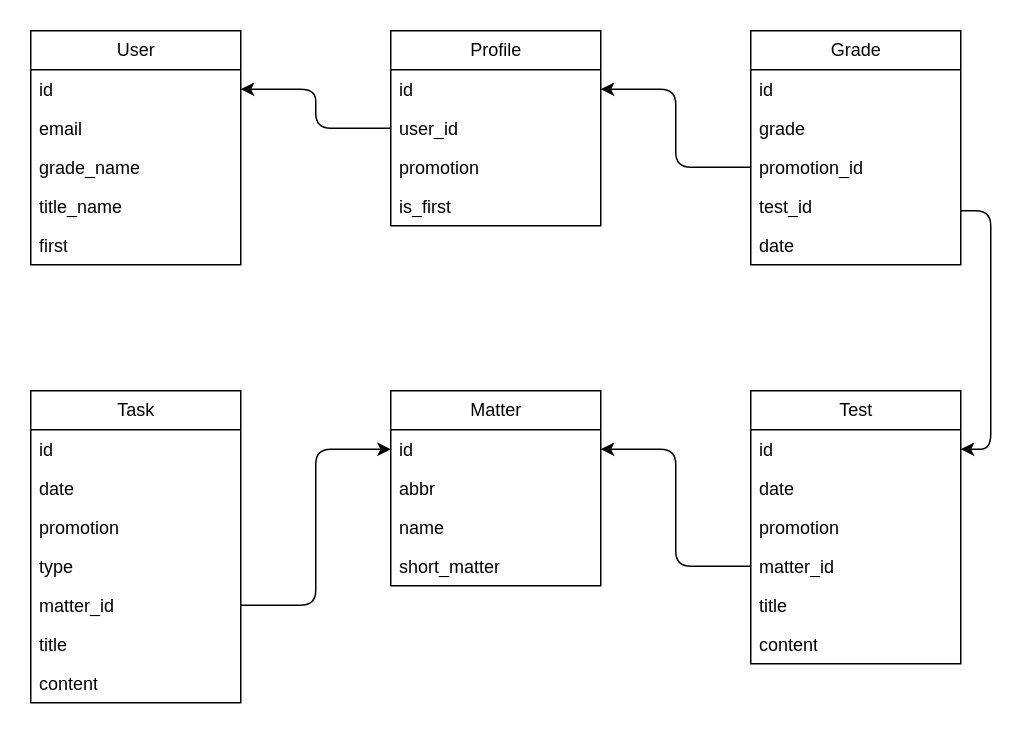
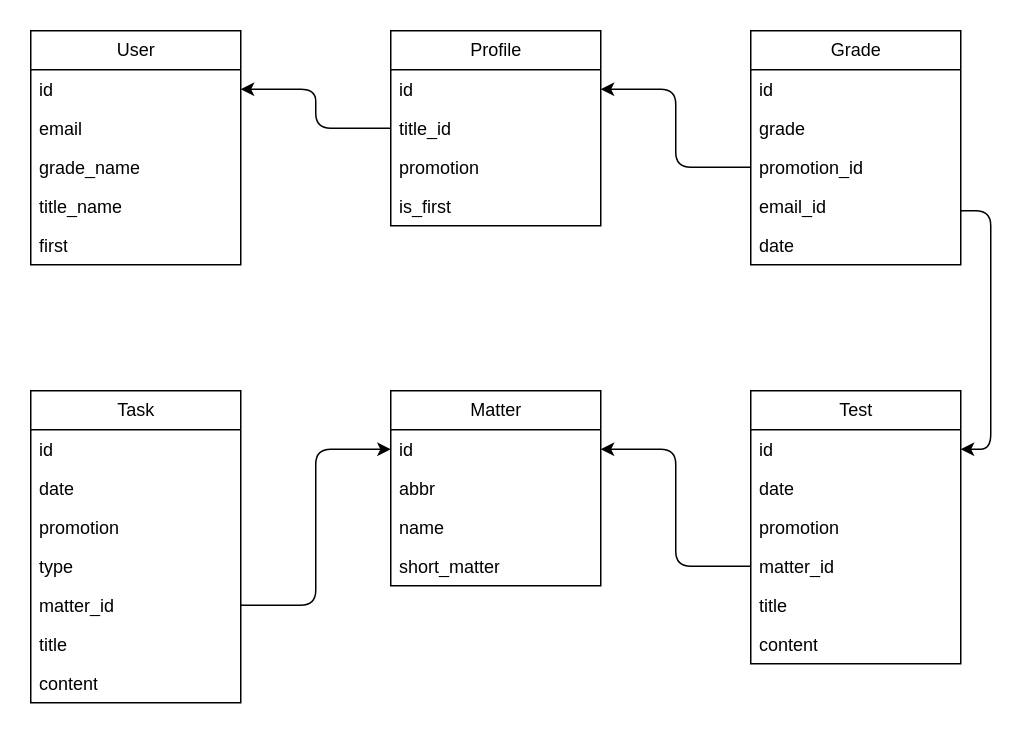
node "user_id": label "user_id" -> "title_id"
node "test_id": label "test_id" -> "email_id"
